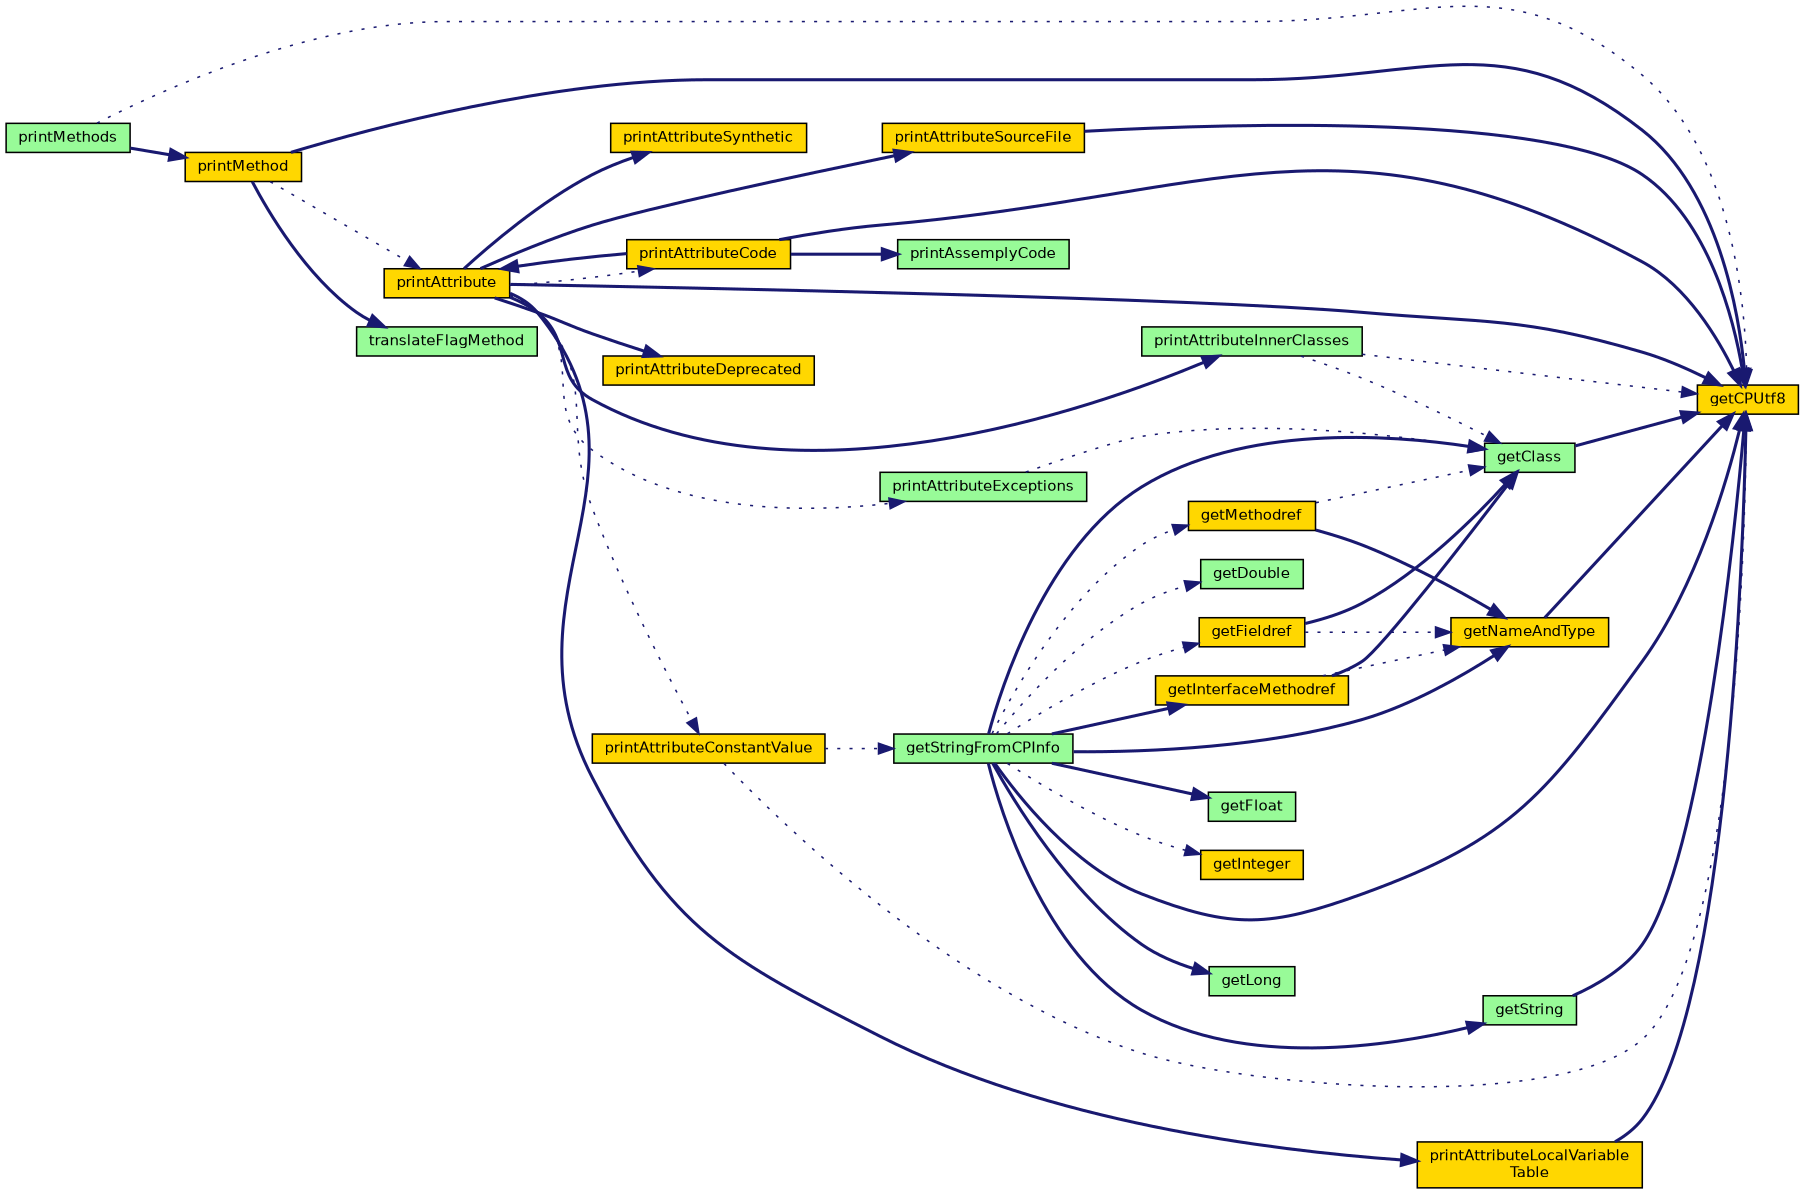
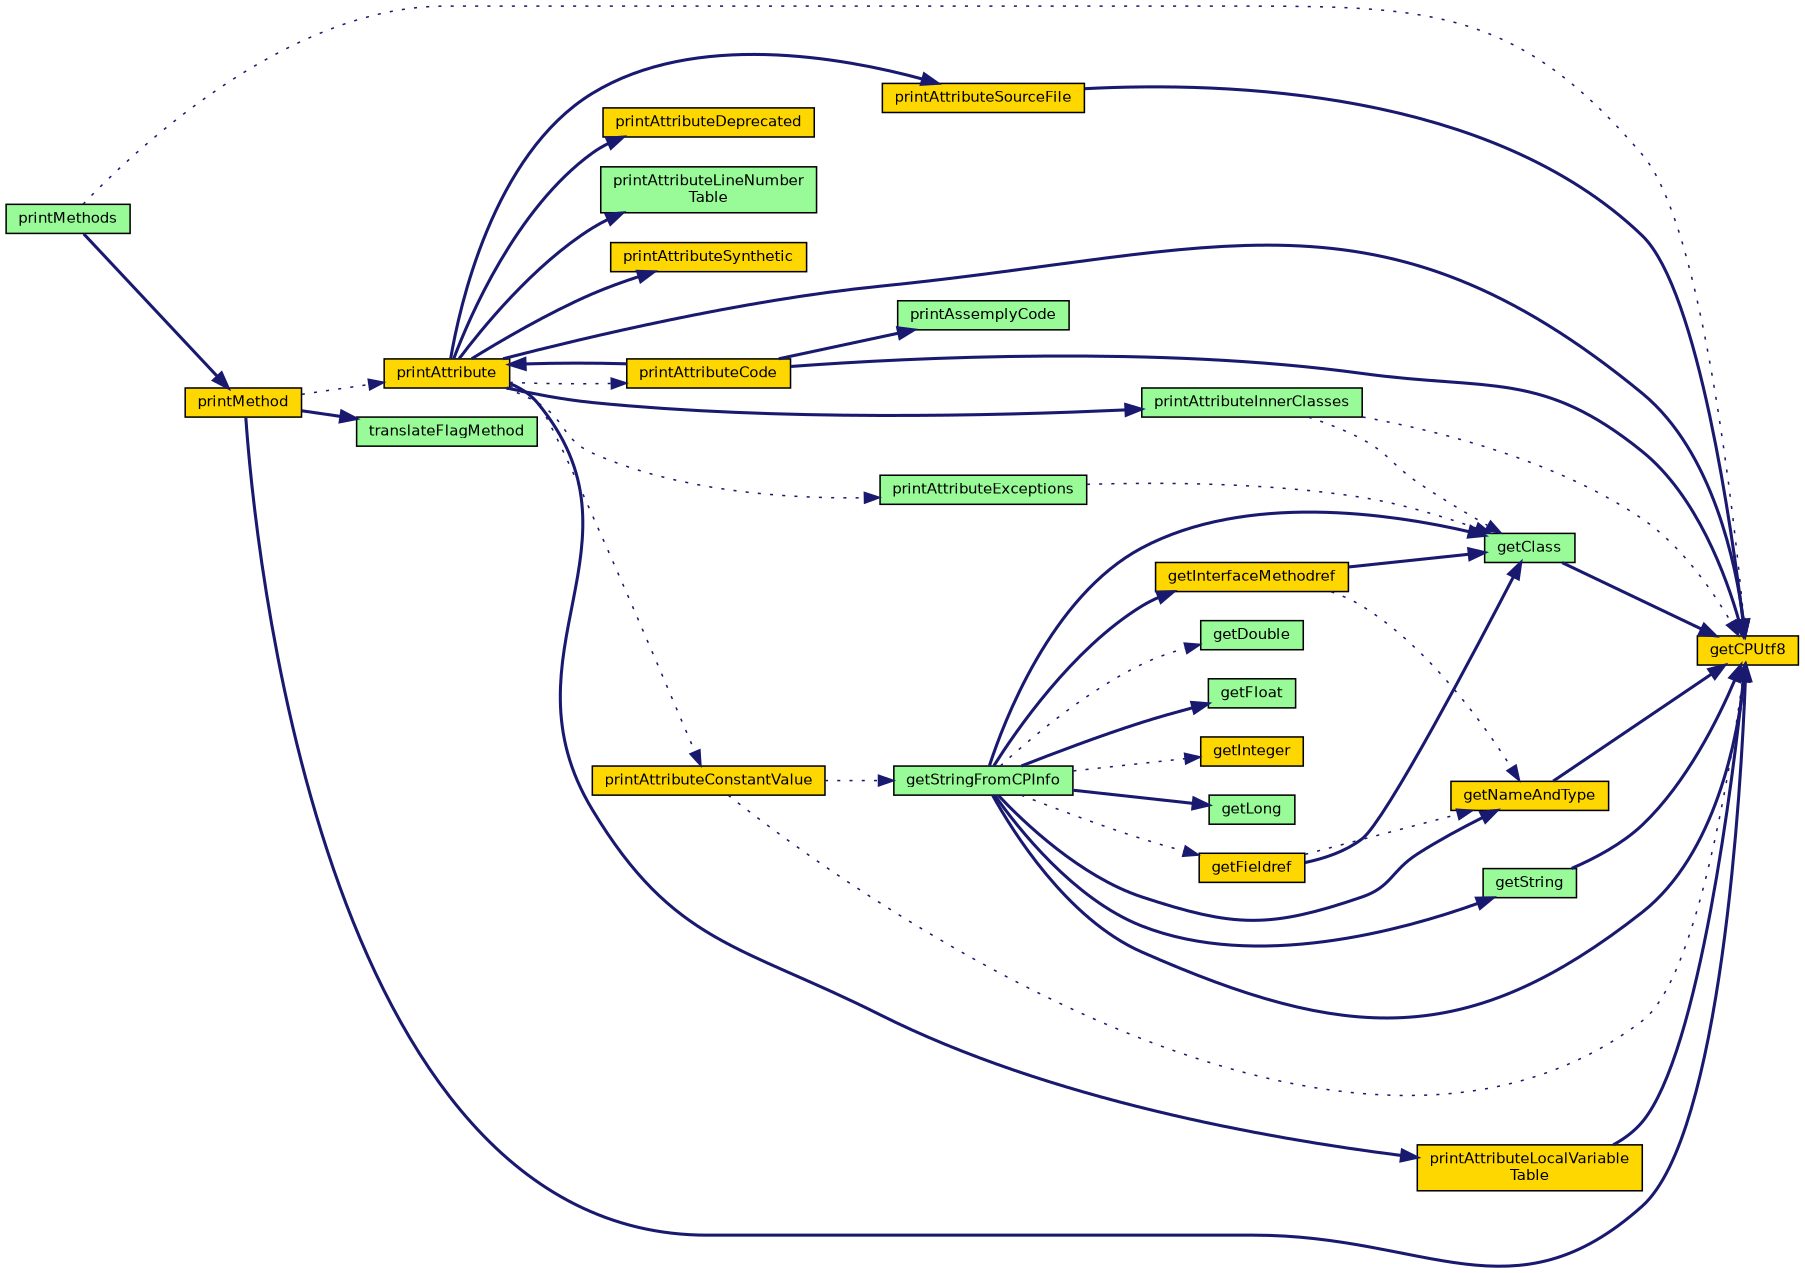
node "printAttributeLineNumber Table": added
node "getMethodref": removed
